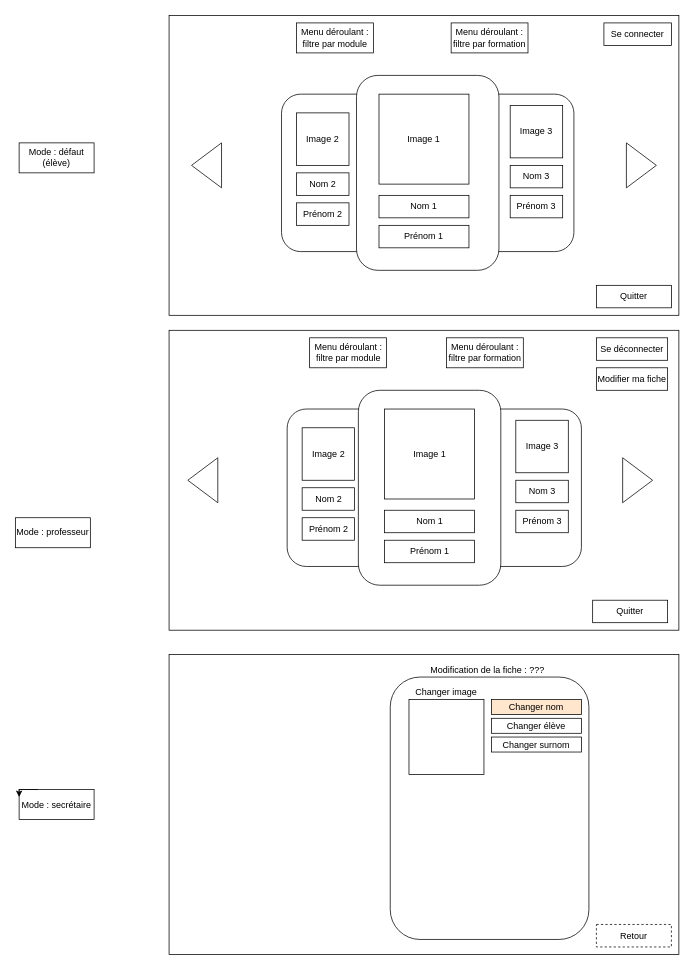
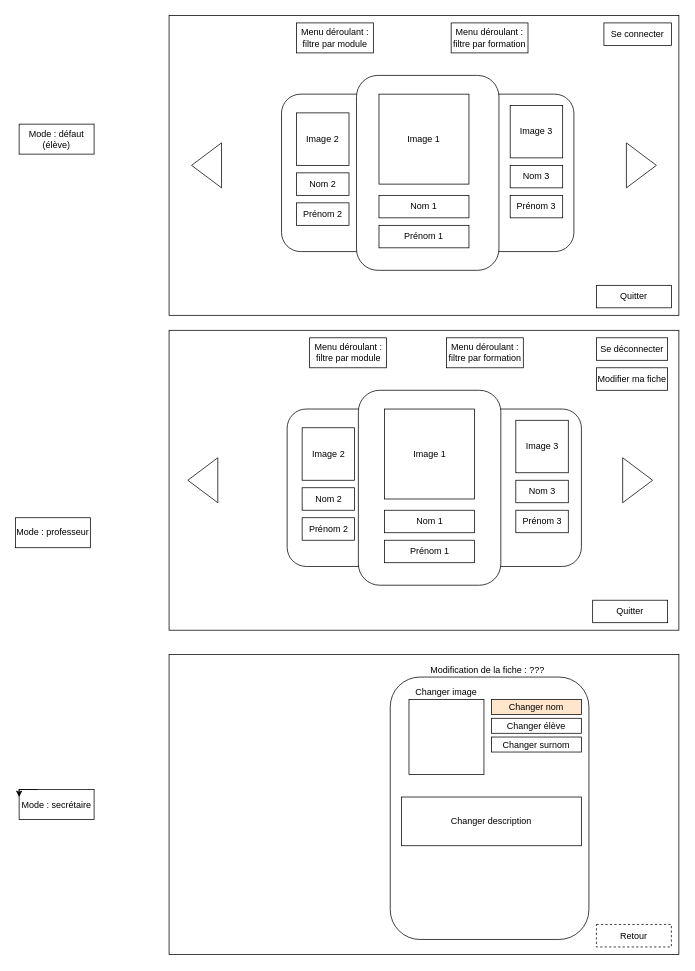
node "Mode : défaut (élève)": moved (57, 158) -> (57, 139)
node "Changer description": added
